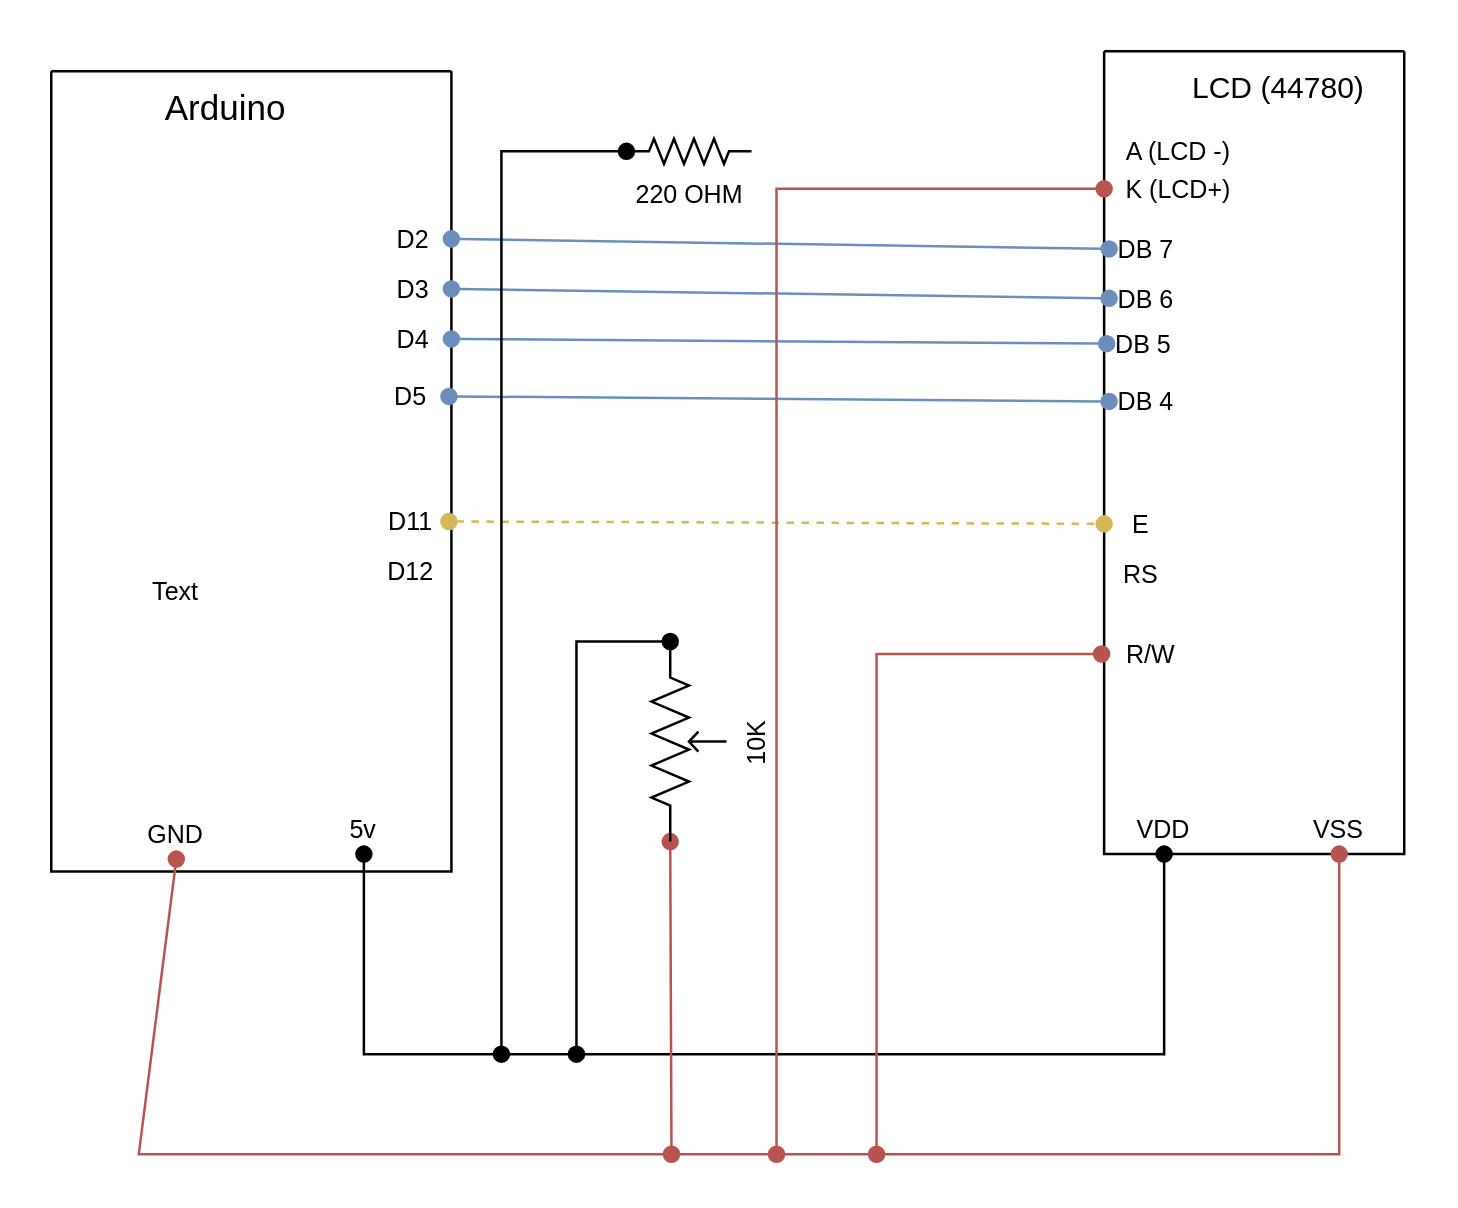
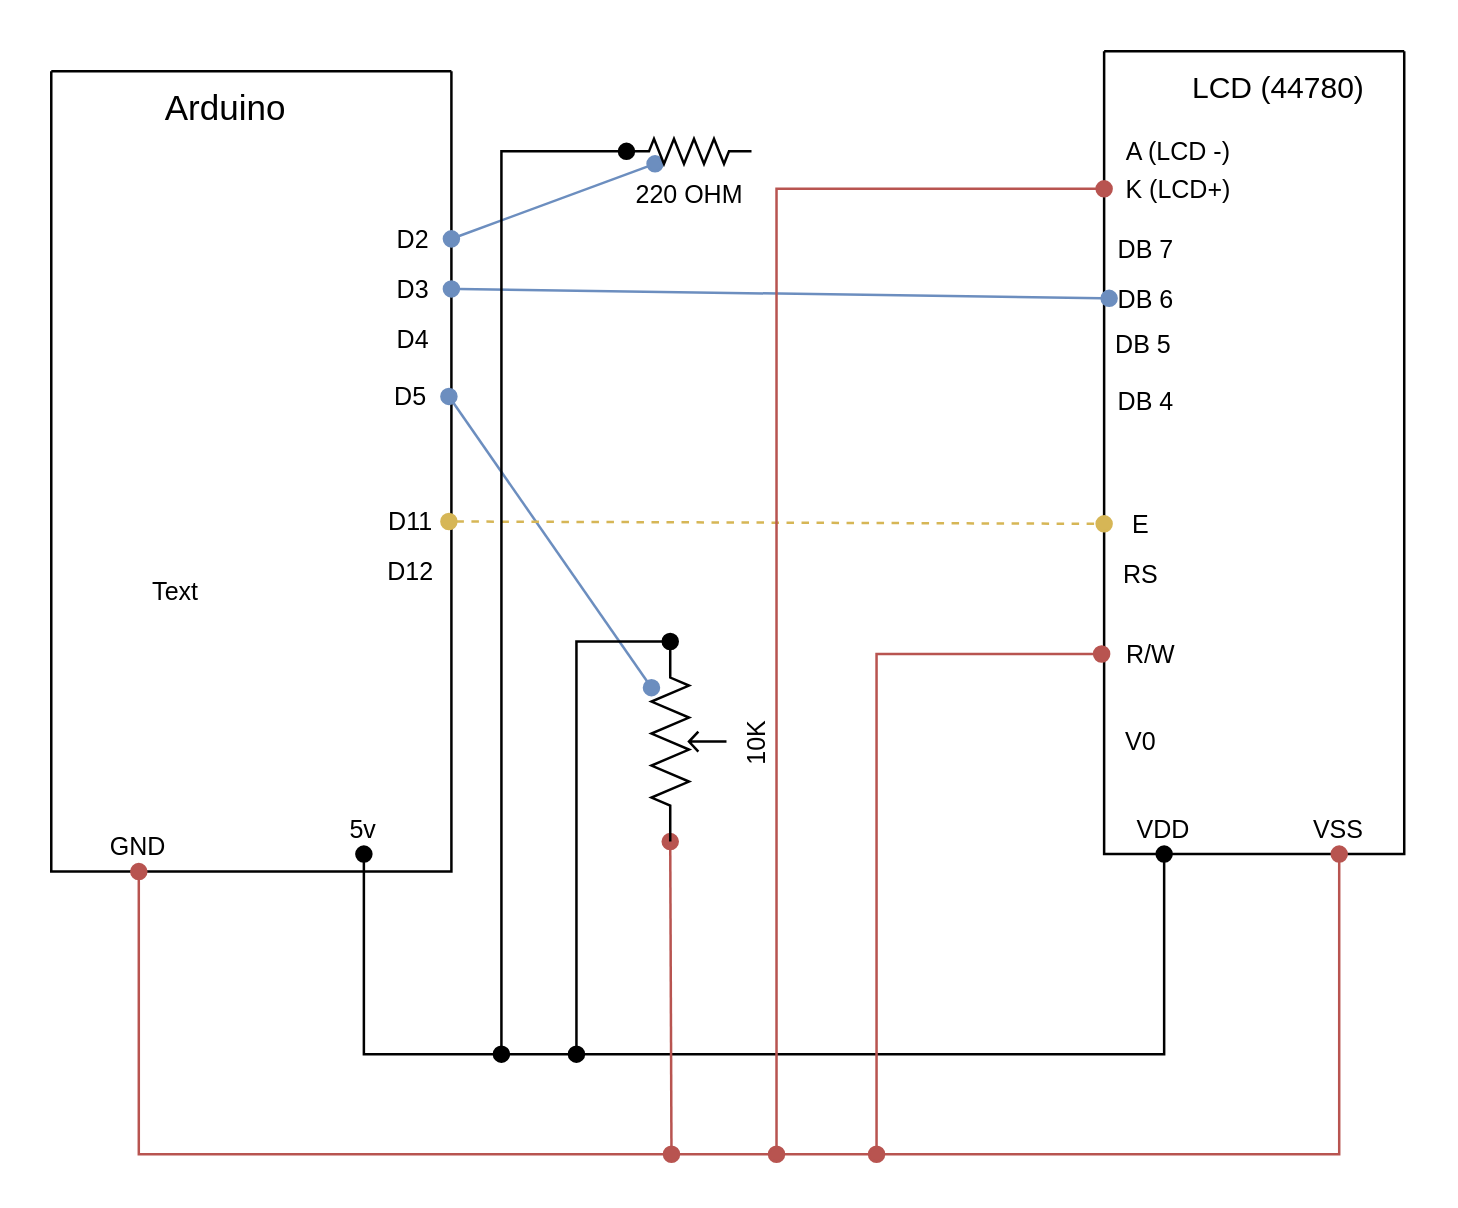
edge "D2" -- "DB 7": now "D2" -- "220 OHM"
edge "D4" -- "DB 5": removed
edge "D5" -- "DB 4": now "D5" -- "10K"
node "V0": added
node "GND": moved (176, 834) -> (139, 846)
